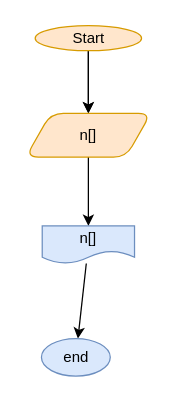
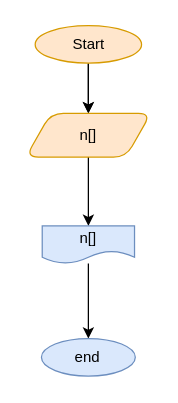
node "Start": size 106x25 -> 106x38
node "end": size 69x38 -> 94x38
